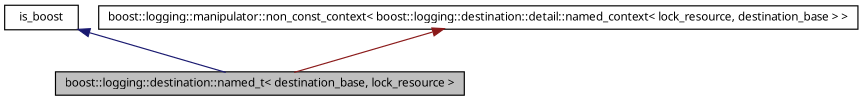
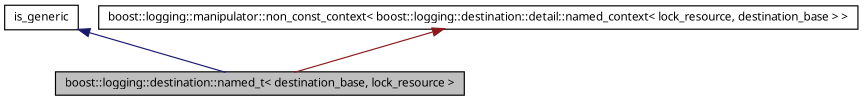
node "is_boost": label "is_boost" -> "is_generic"
